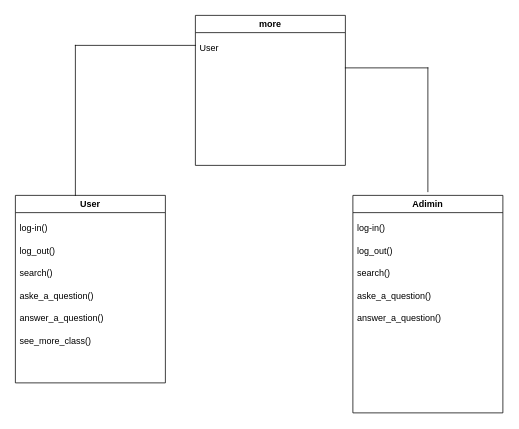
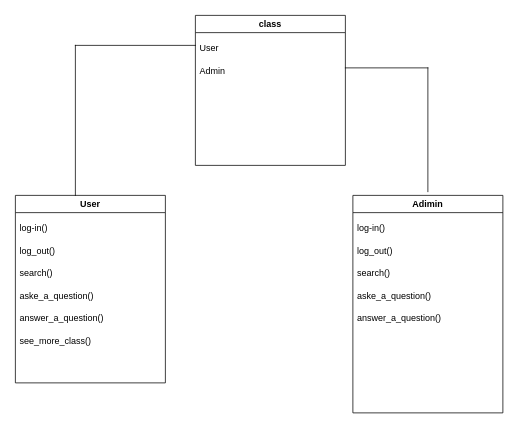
node "more": label "more" -> "class"
node "Admin": added
